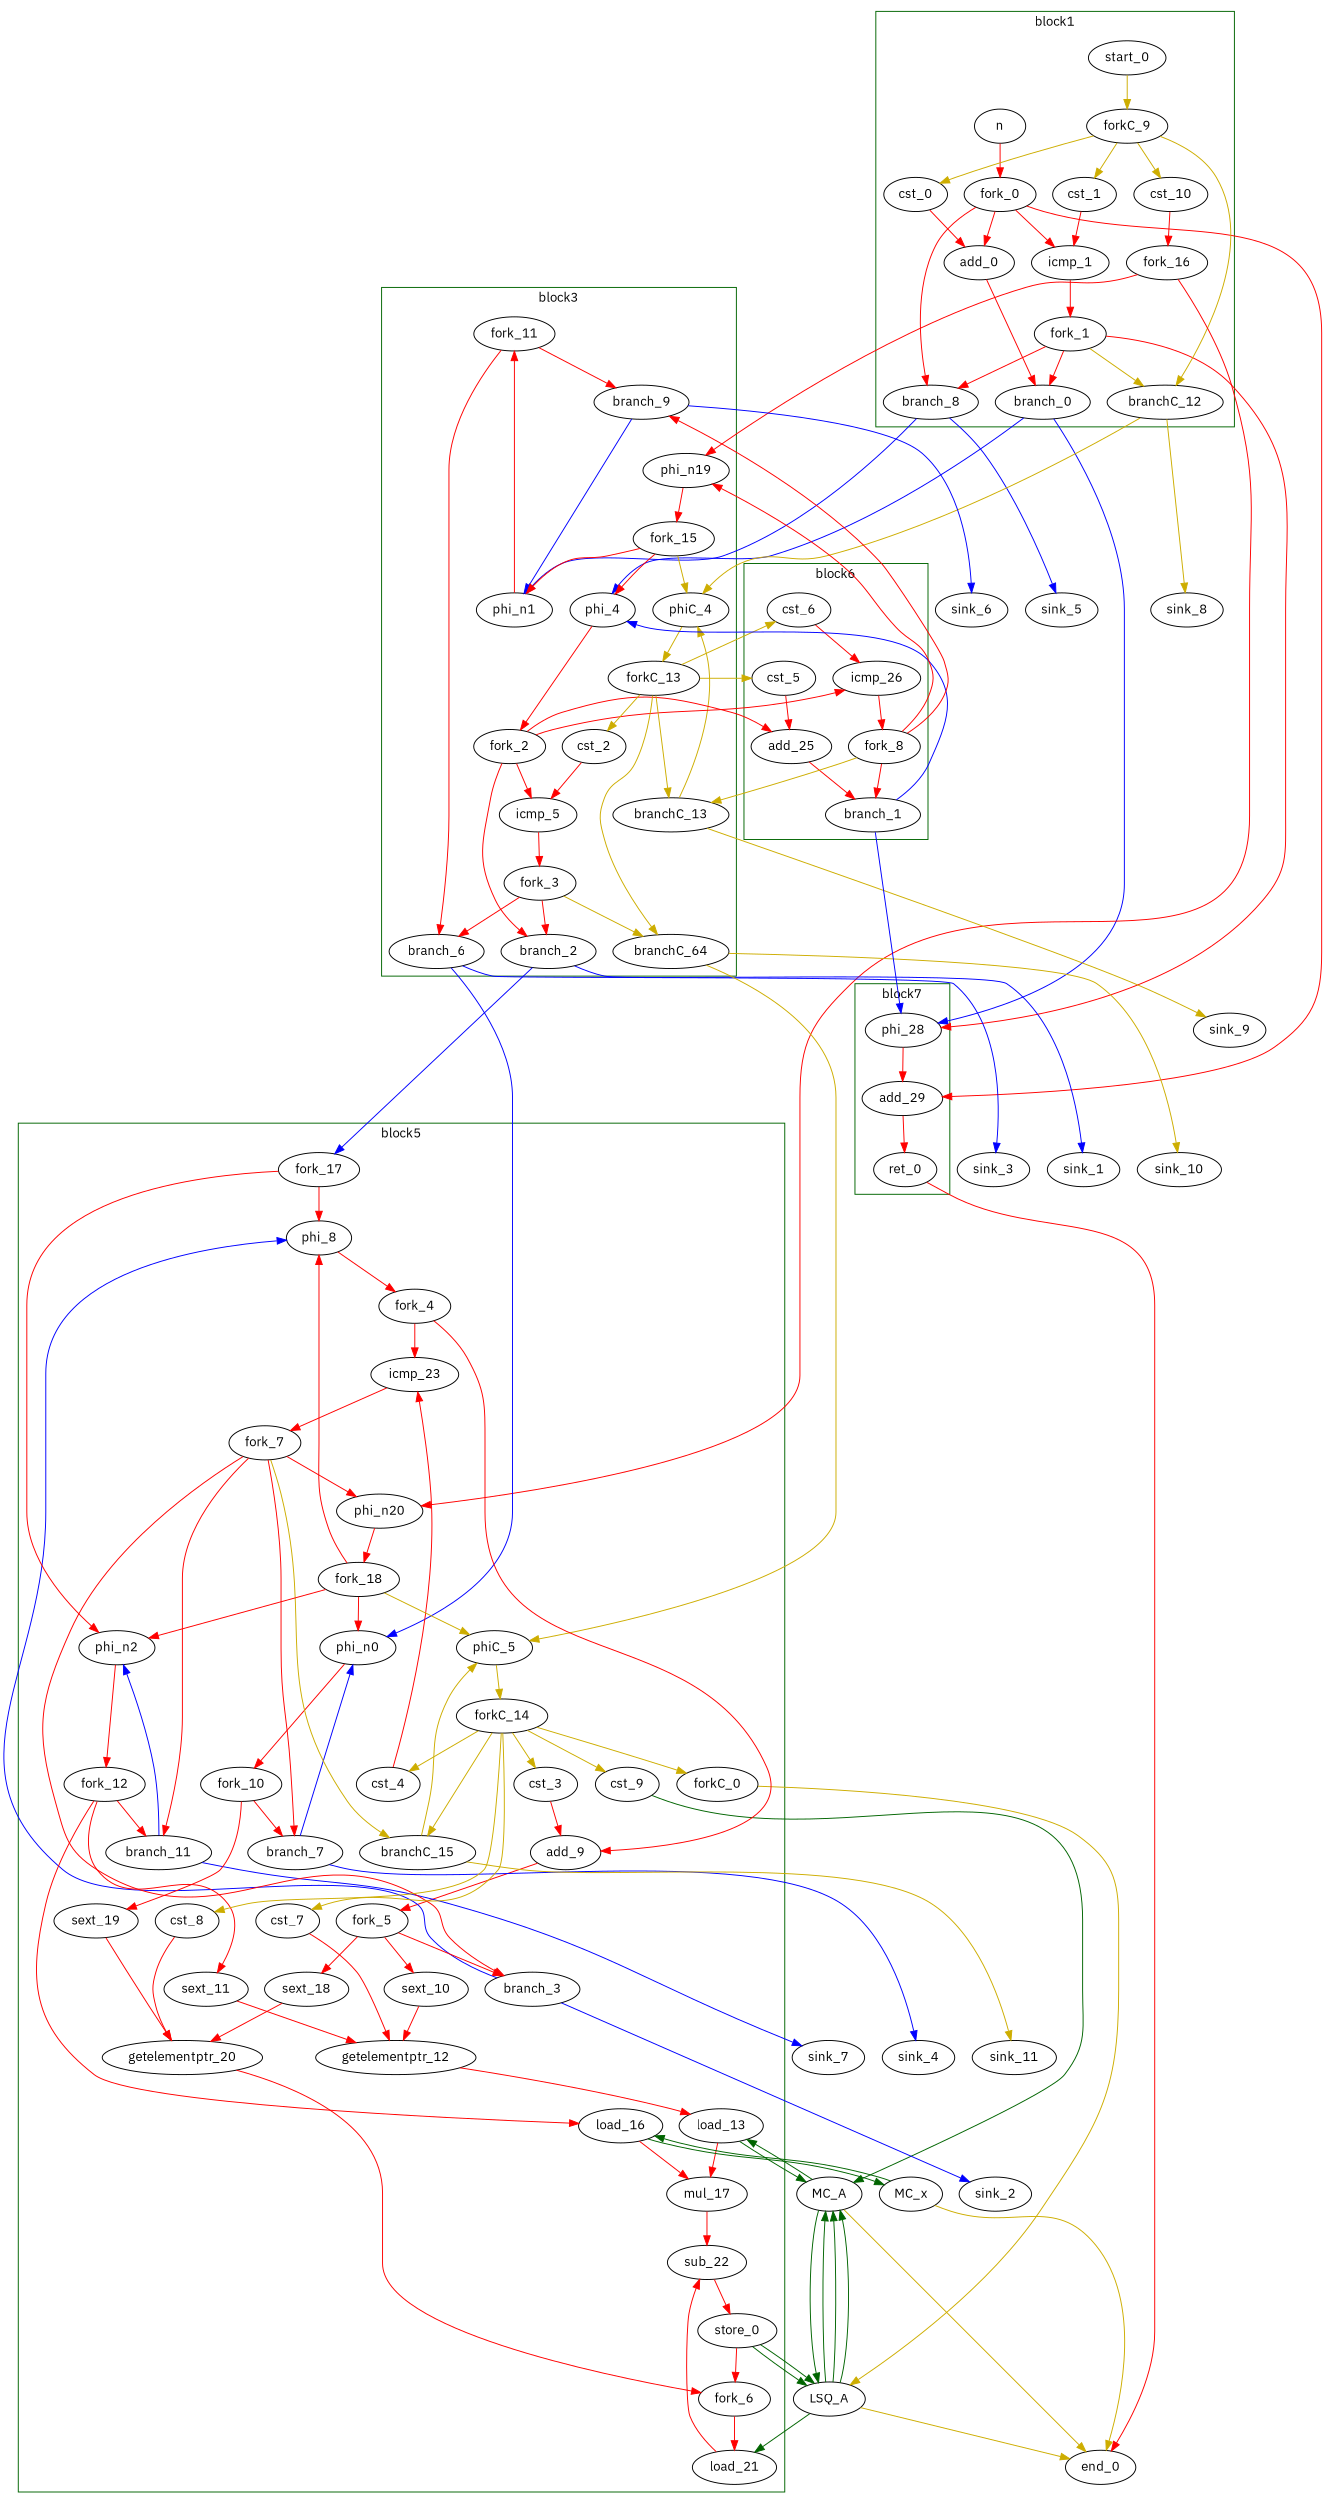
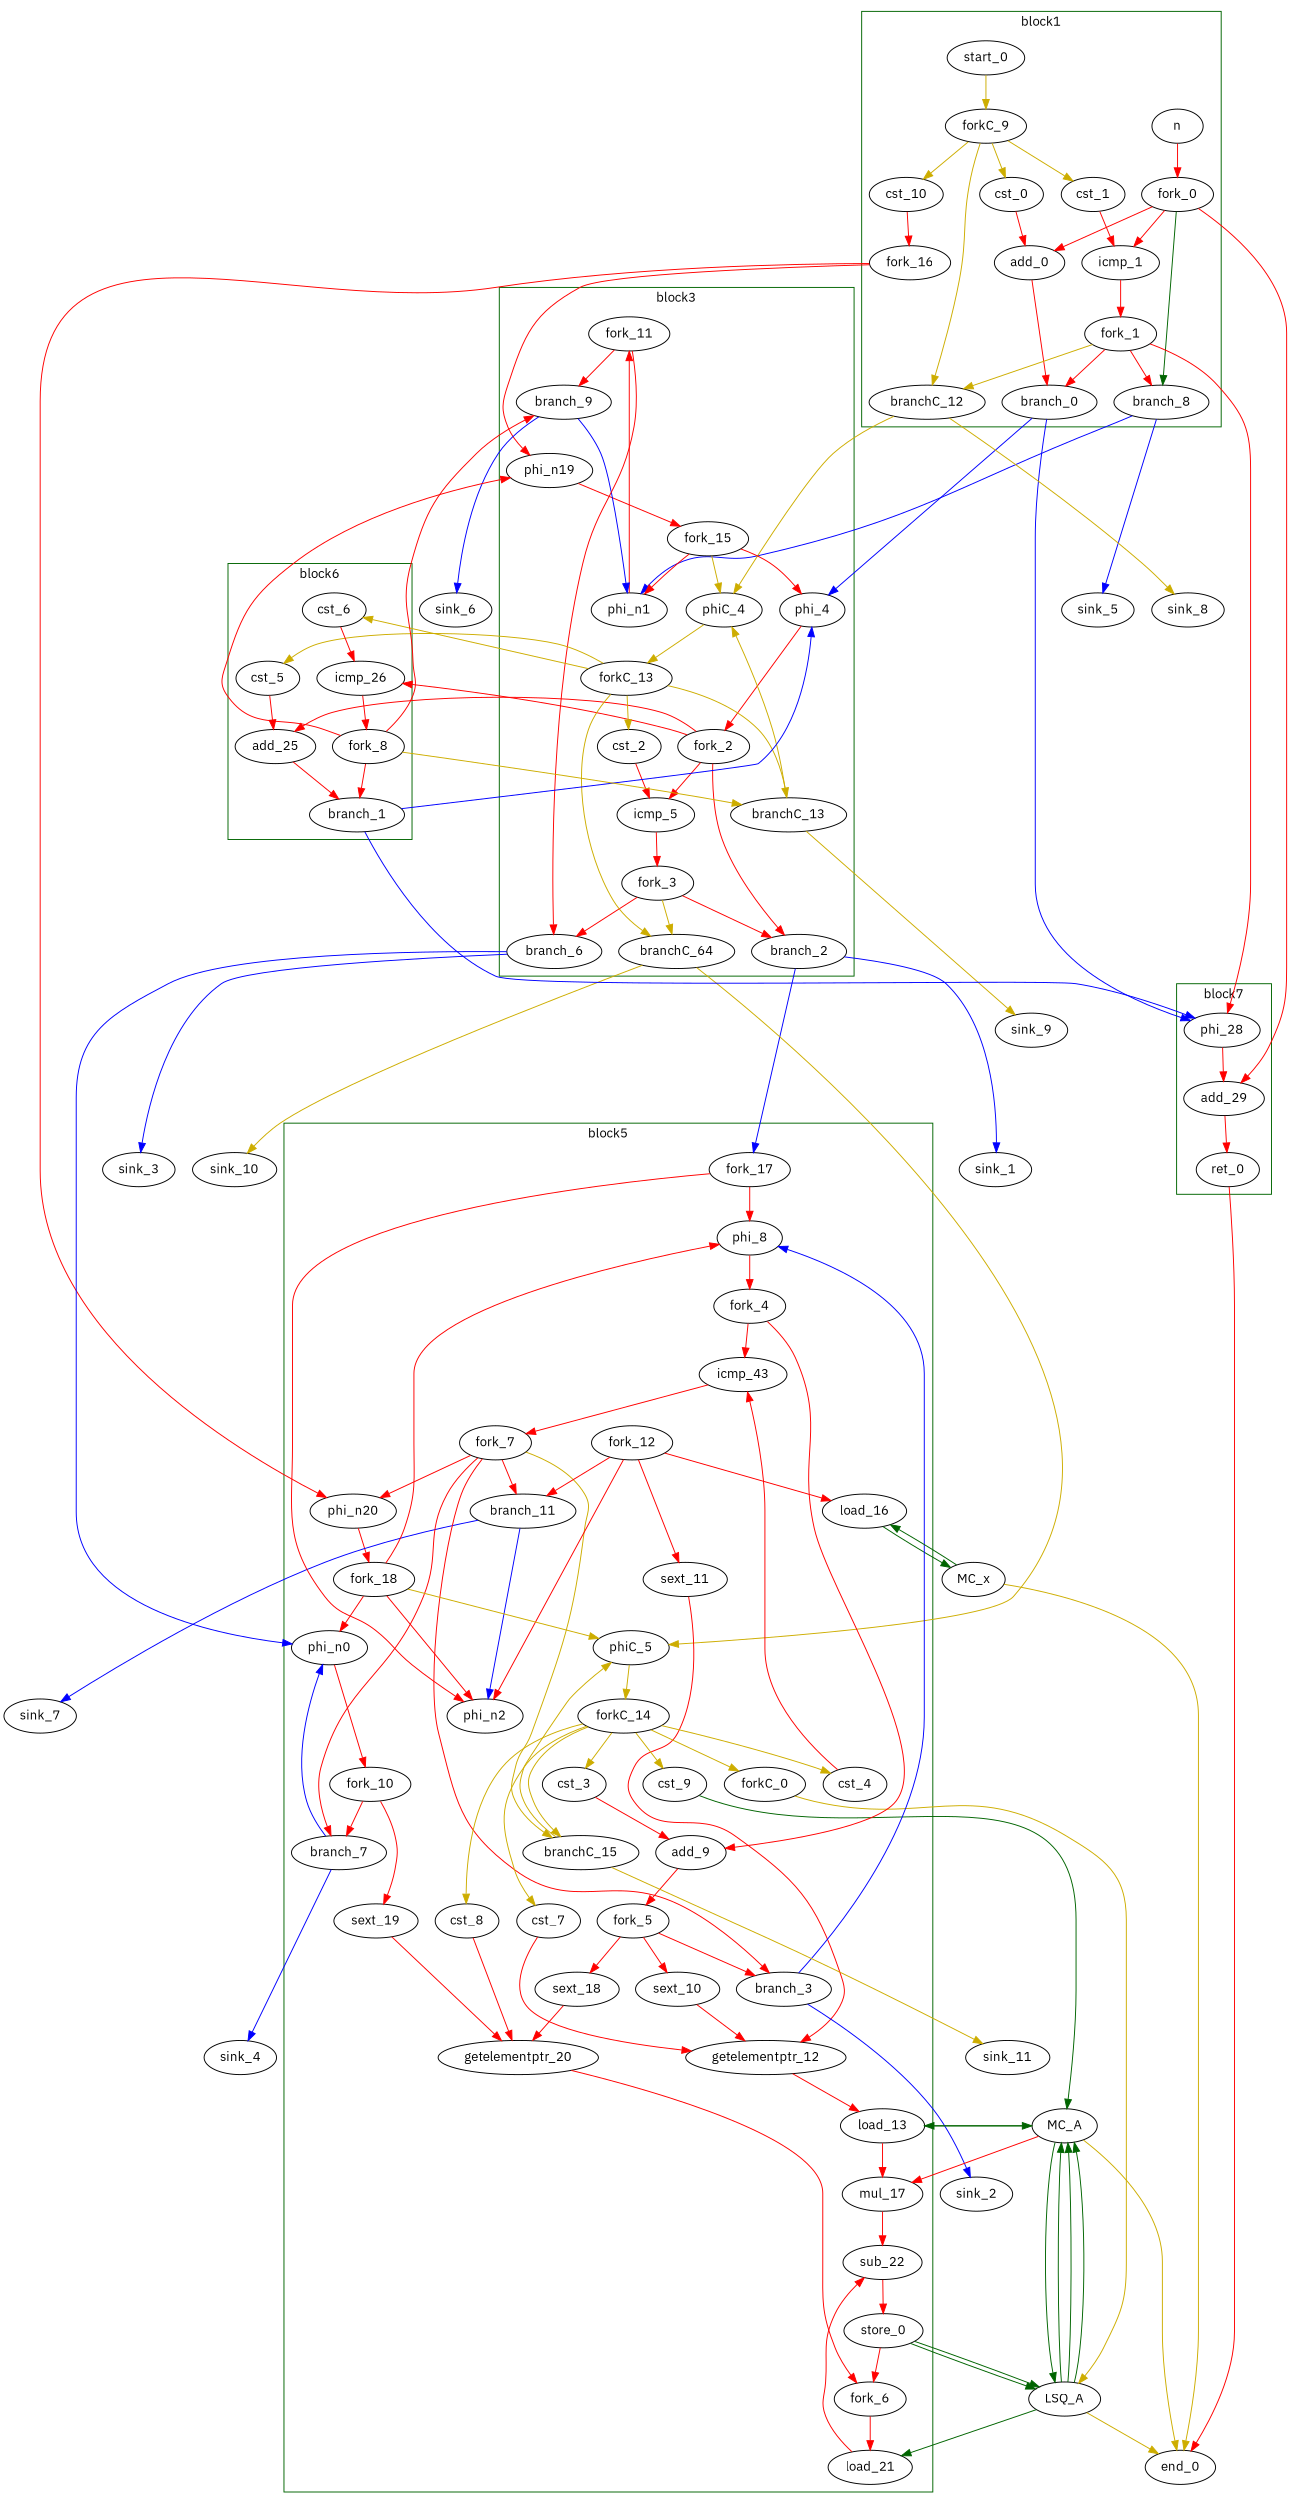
edge "fork_0" -> "branch_8": color red -> darkgreen
node "icmp_23": label "icmp_23" -> "icmp_43"
edge "phi_n2" -> "fork_12": reversed
edge "load_16" -> "mul_17": now "MC_A" -> "mul_17"
